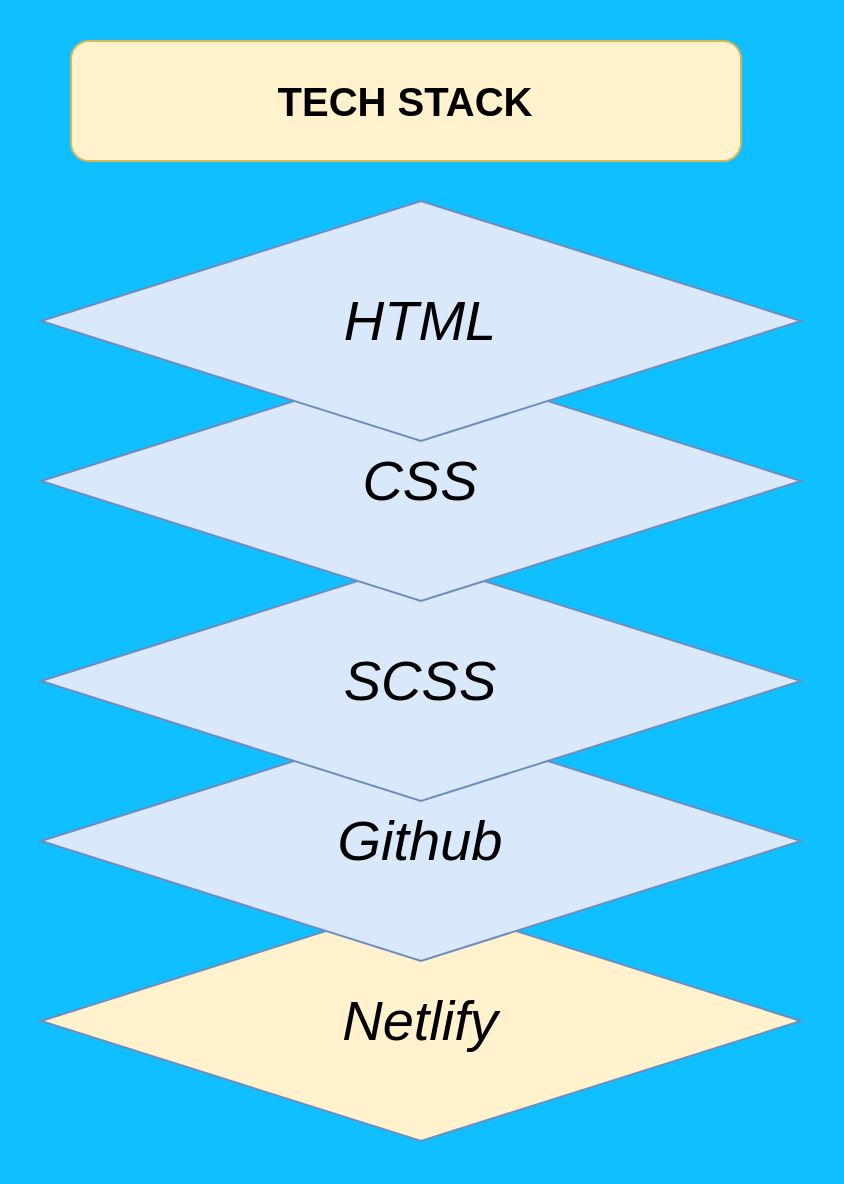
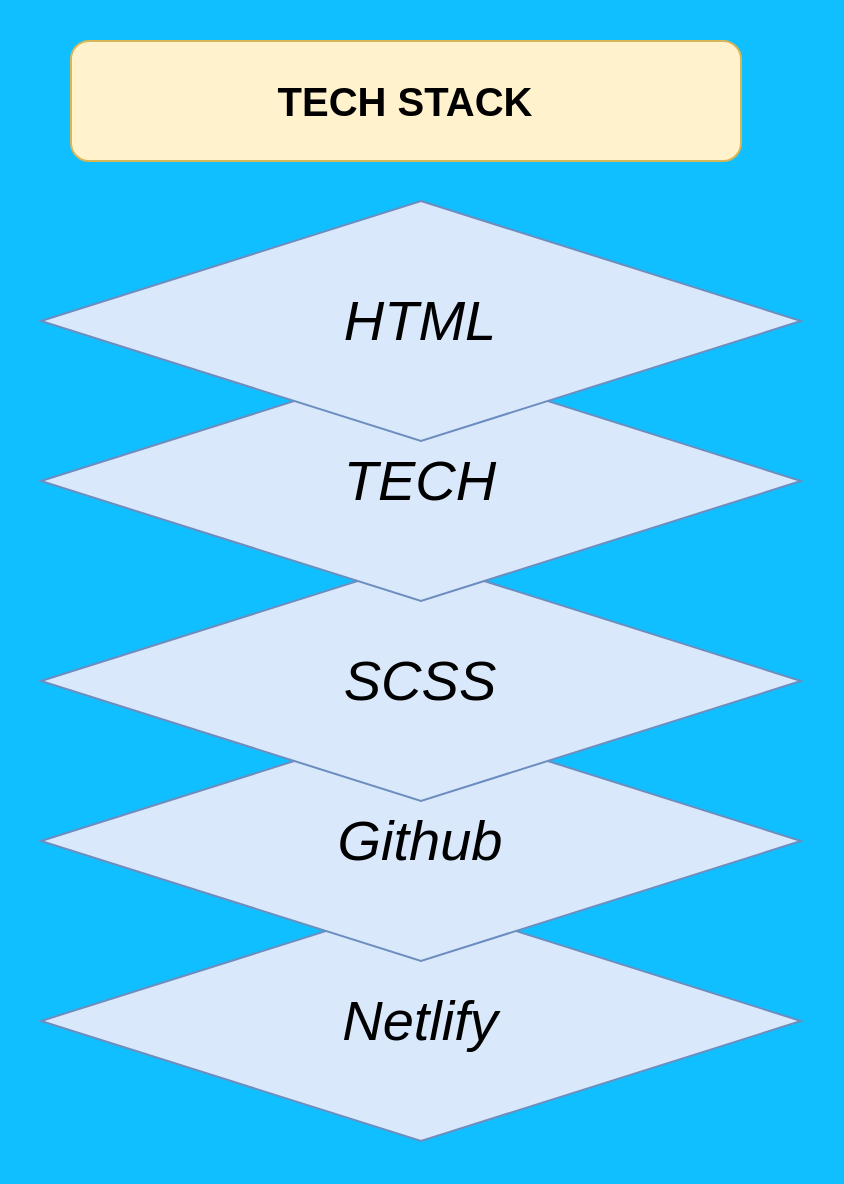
node "CSS": label "CSS" -> "TECH"
node "Netlify": fillcolor #fff2cc -> #dae8fc
